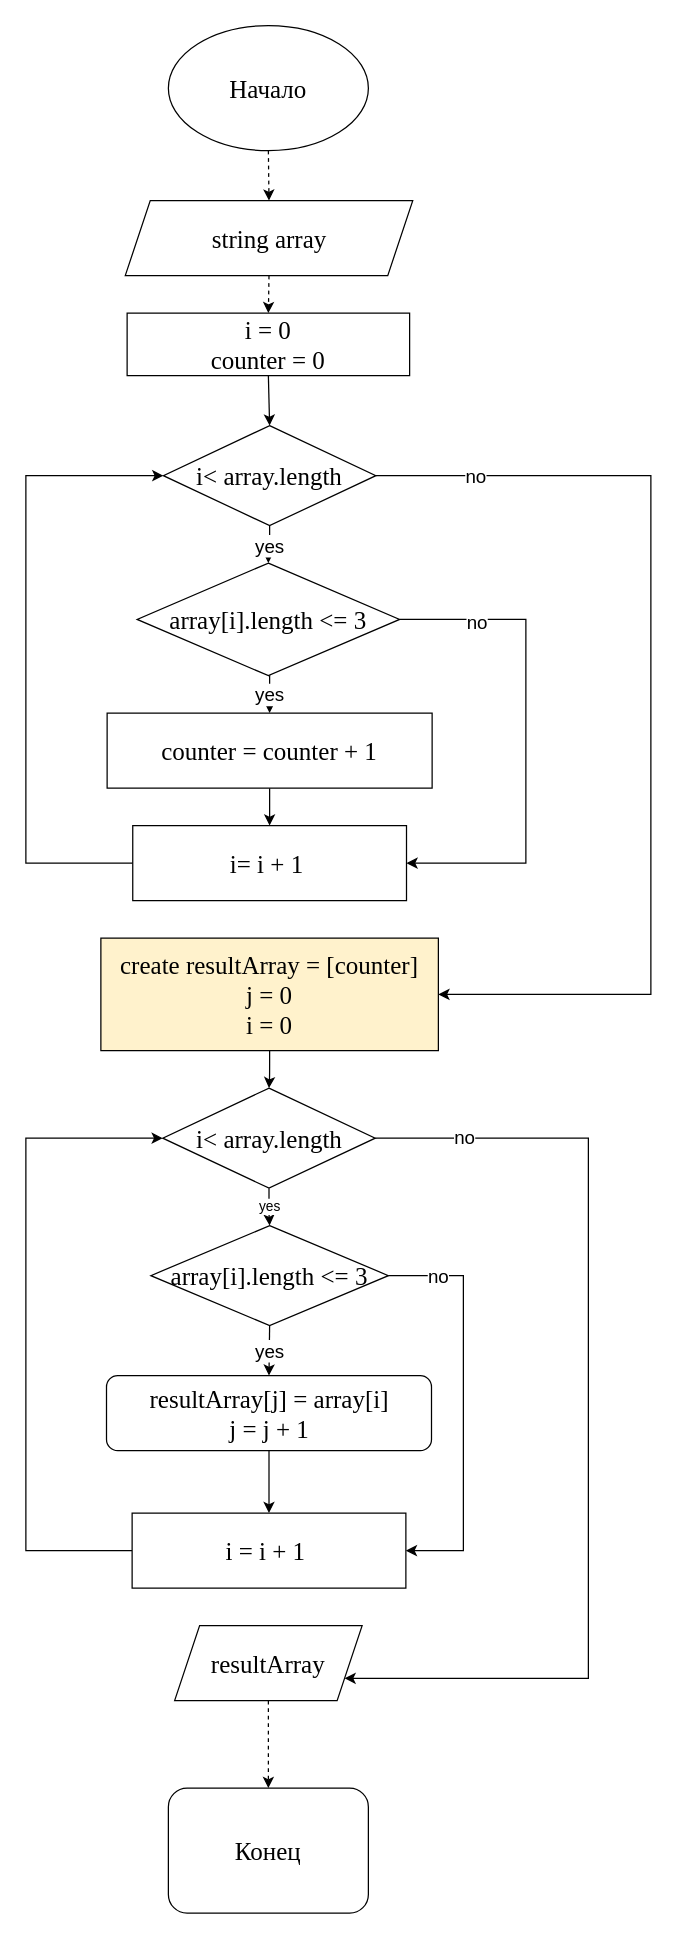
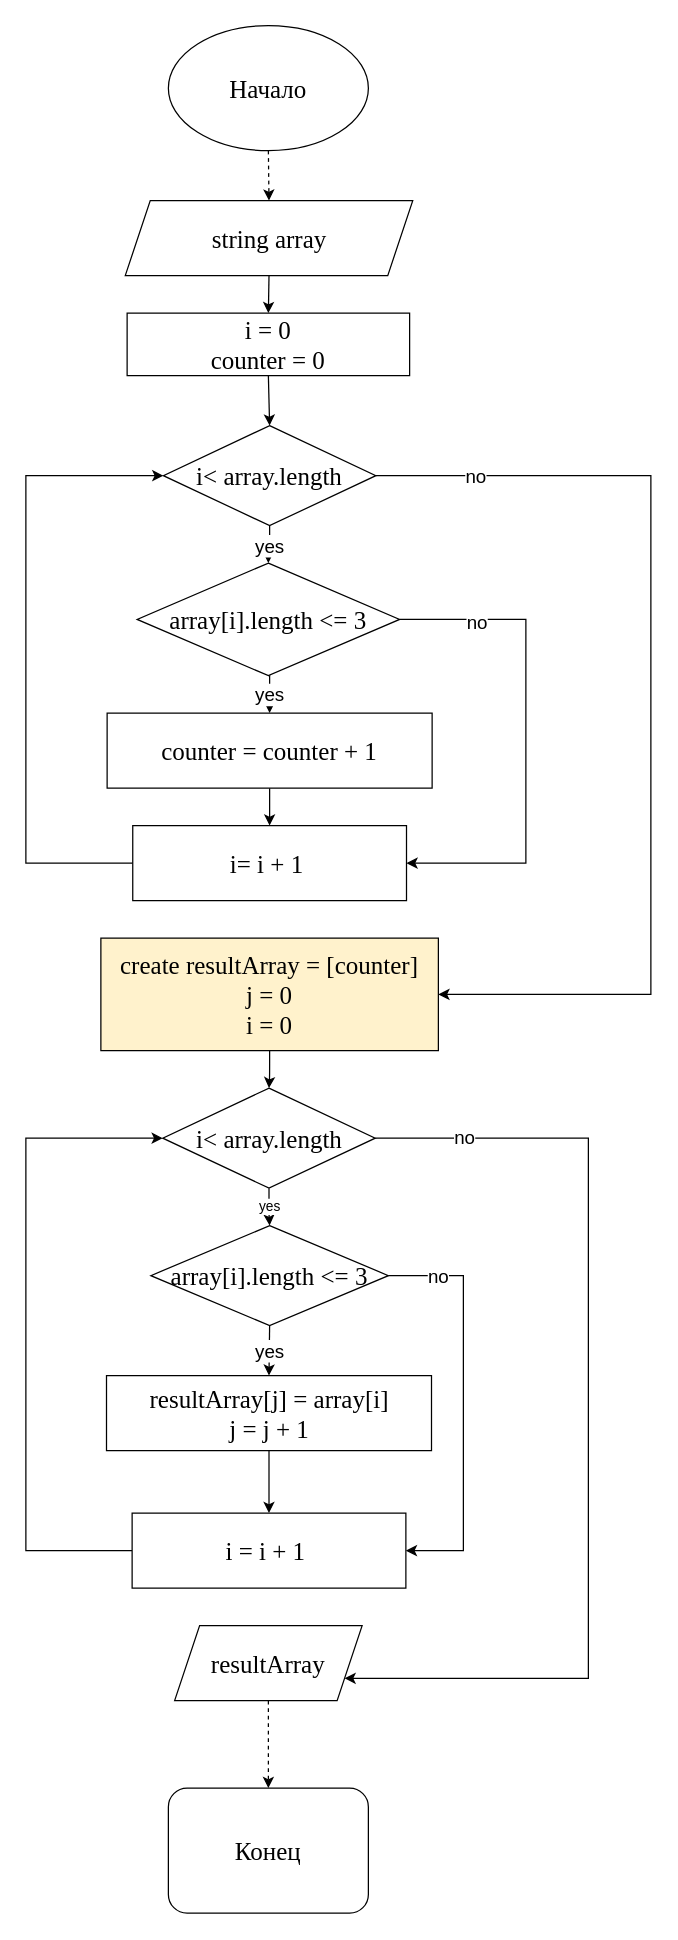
edge "string array" -> "i = 0 counter = 0": style dashed -> solid
node "resultArray[j] = array[i] j = j + 1": shape rounded rectangle -> rectangle
